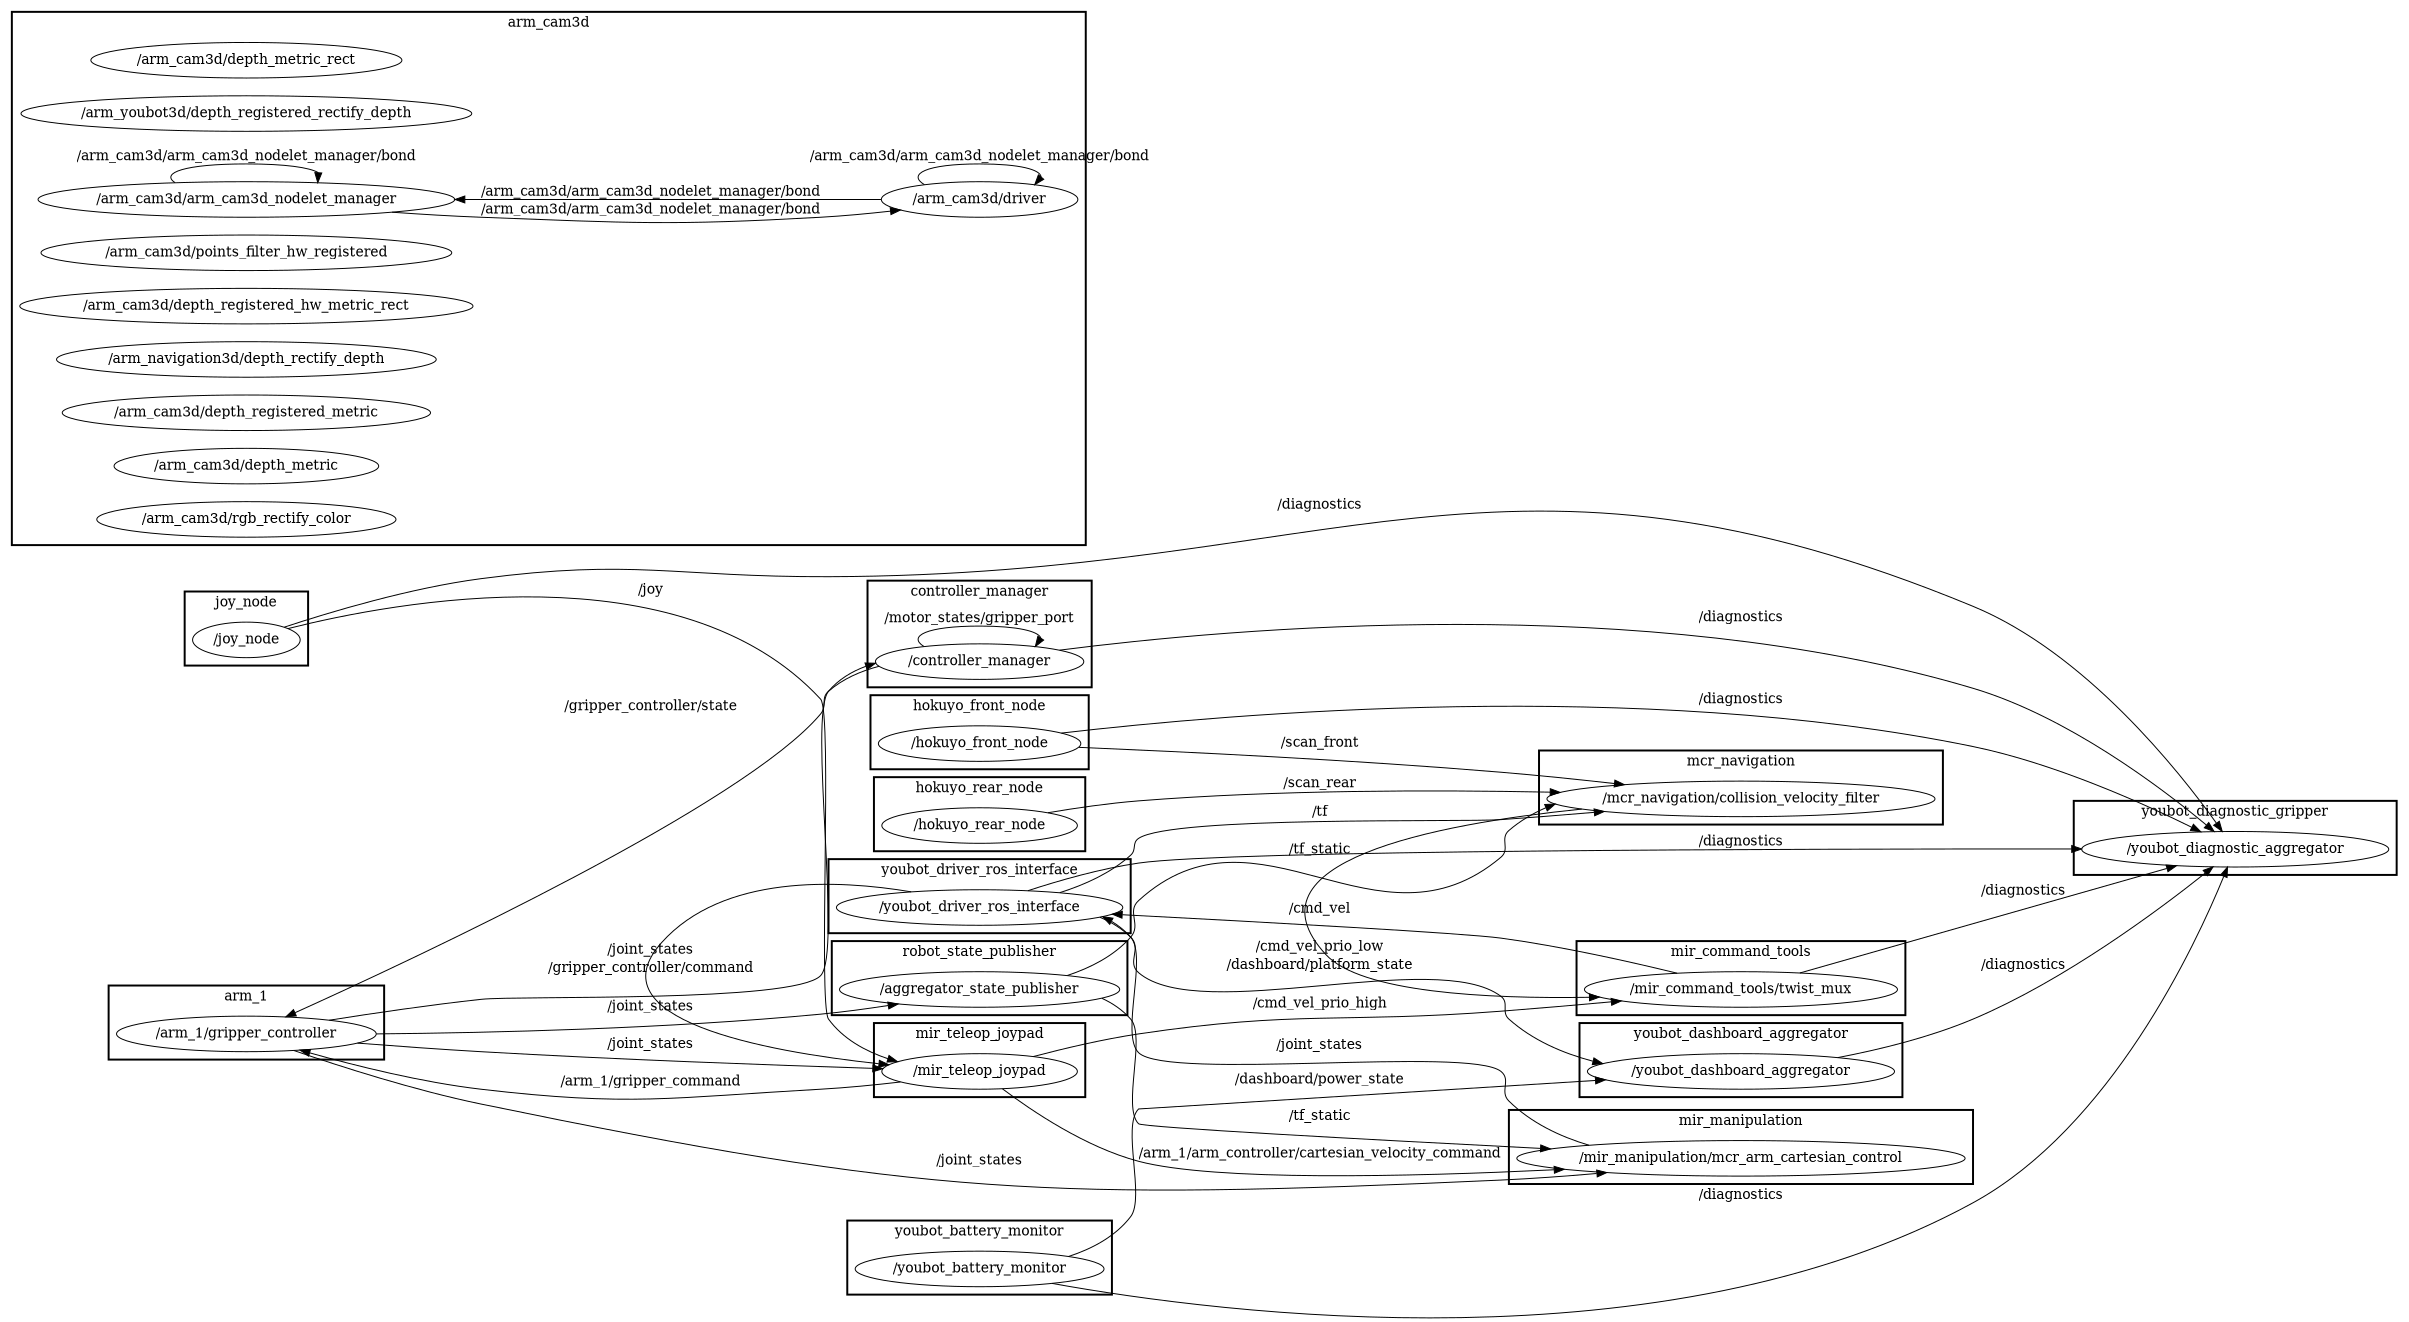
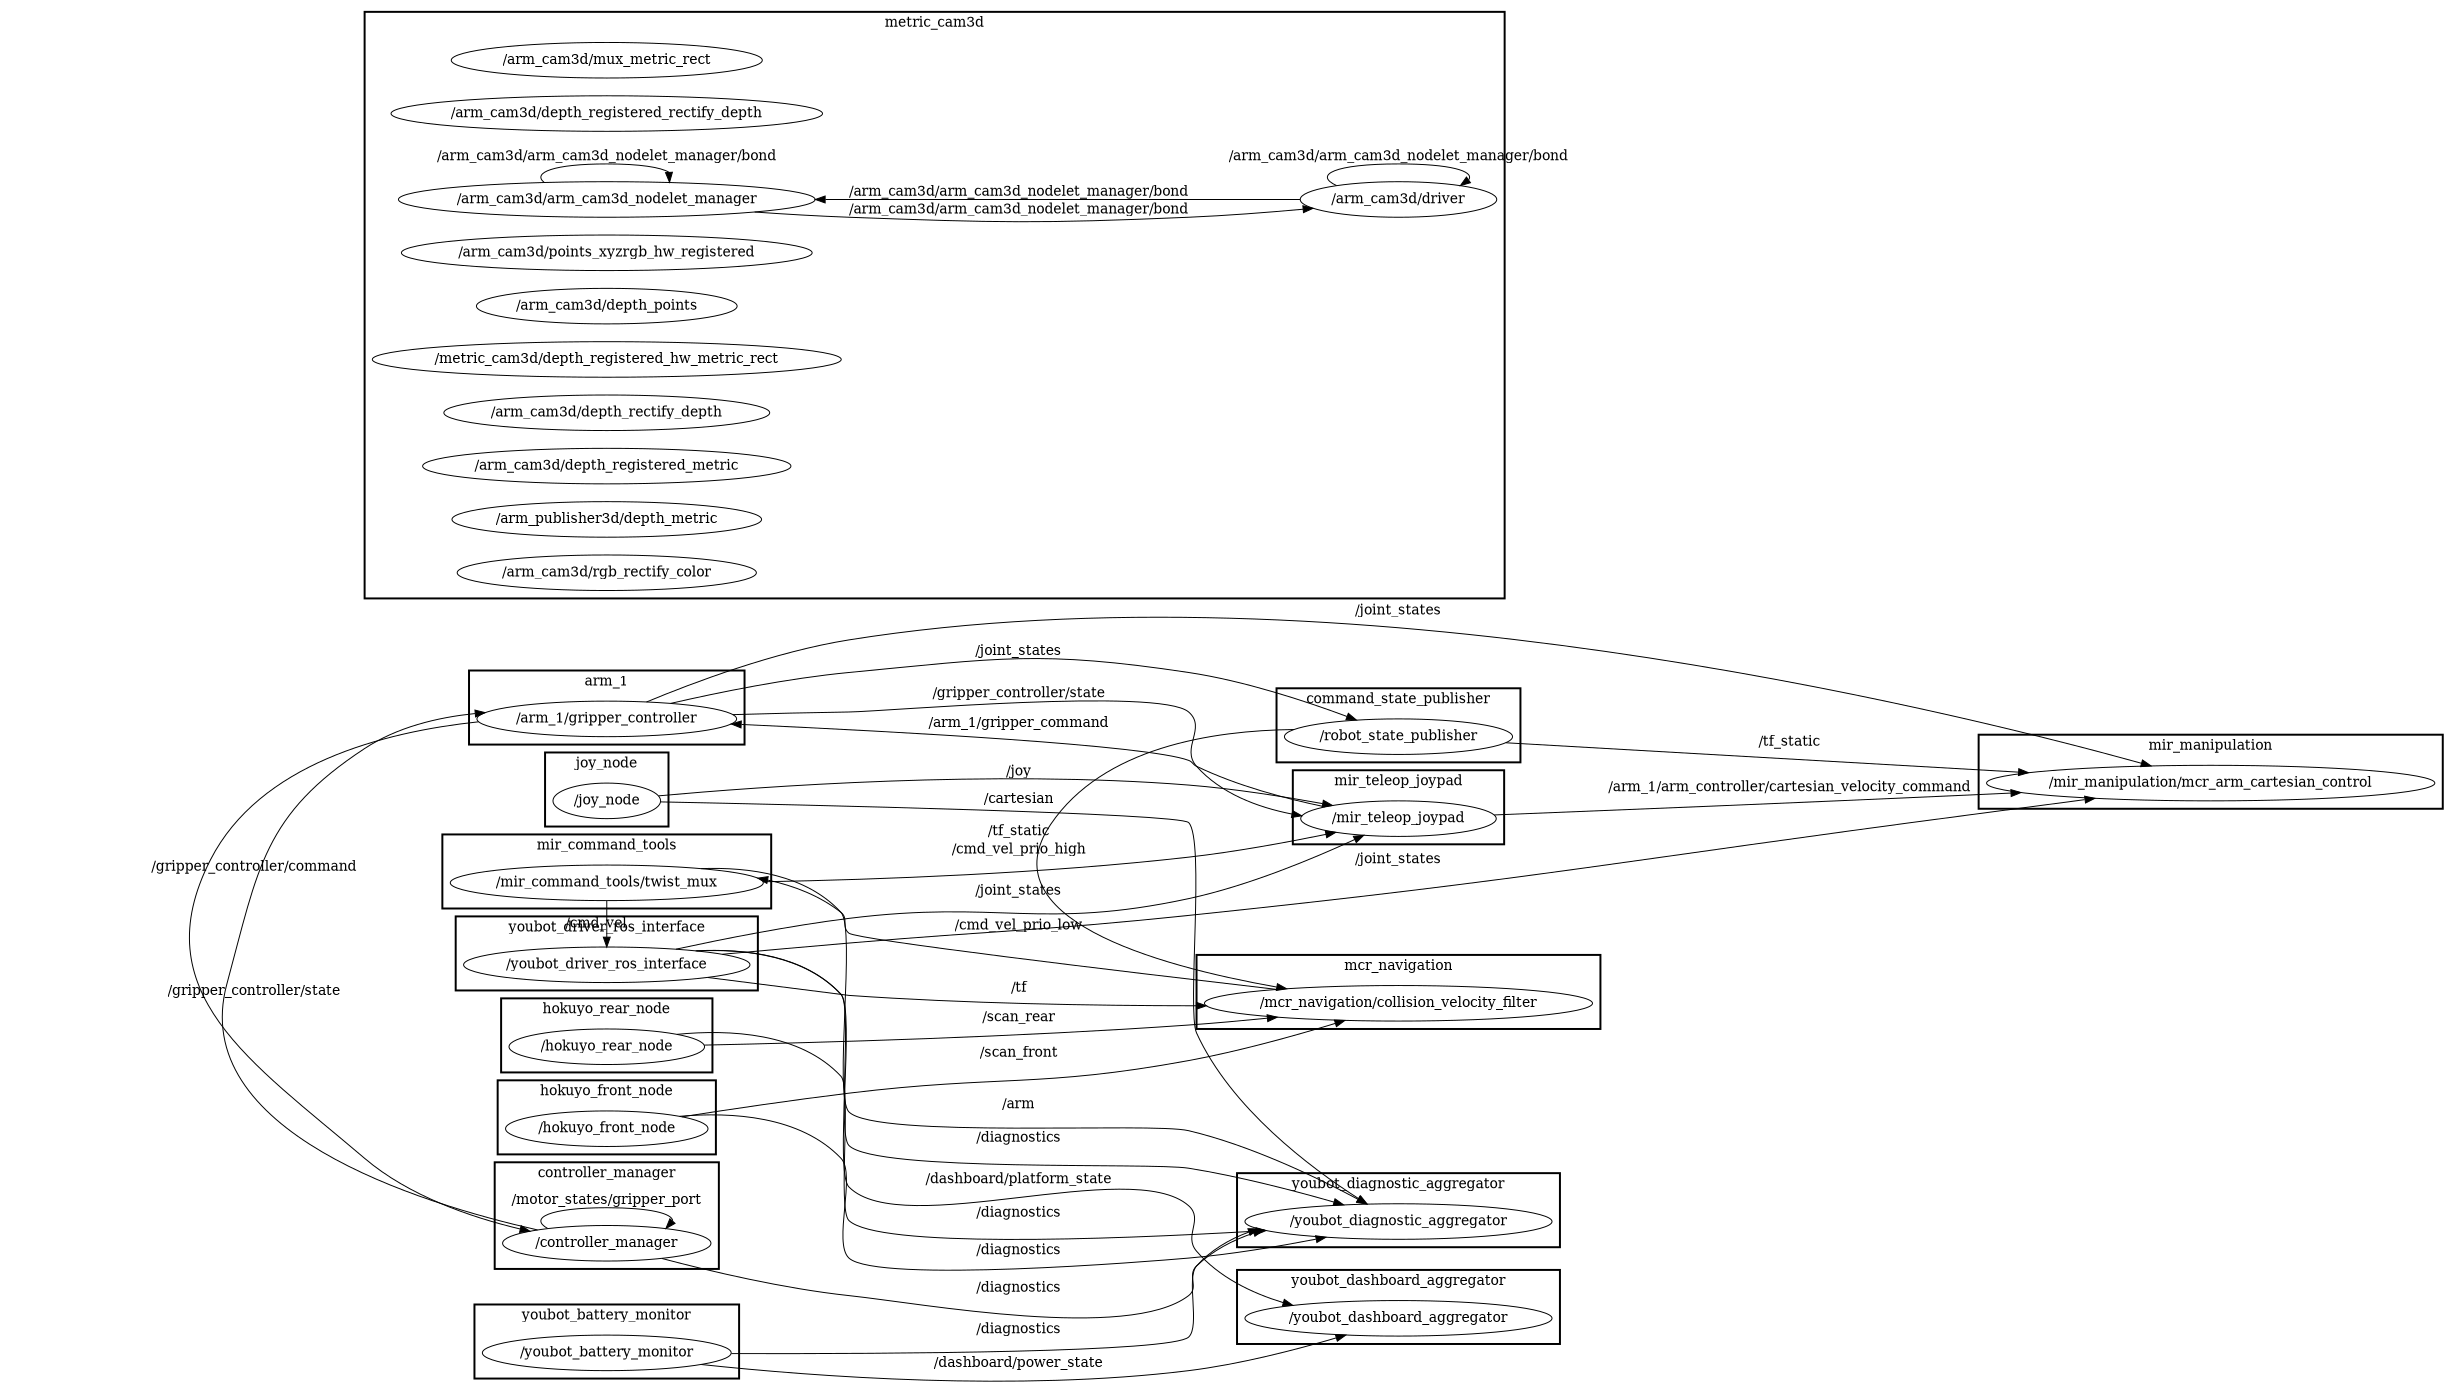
cluster "arm_cam3d": label "arm_cam3d" -> "metric_cam3d"
node "/arm_cam3d/depth_metric_rect": label "/arm_cam3d/depth_metric_rect" -> "/arm_cam3d/mux_metric_rect"
node "/arm_youbot3d/depth_registered_rectify_depth": label "/arm_youbot3d/depth_registered_rectify_depth" -> "/arm_cam3d/depth_registered_rectify_depth"
node "/arm_cam3d/points_filter_hw_registered": label "/arm_cam3d/points_filter_hw_registered" -> "/arm_cam3d/points_xyzrgb_hw_registered"
node "/arm_cam3d/depth_registered_hw_metric_rect": label "/arm_cam3d/depth_registered_hw_metric_rect" -> "/metric_cam3d/depth_registered_hw_metric_rect"
node "/arm_cam3d/depth_points": added
node "/arm_navigation3d/depth_rectify_depth": label "/arm_navigation3d/depth_rectify_depth" -> "/arm_cam3d/depth_rectify_depth"
node "/arm_cam3d/depth_metric": label "/arm_cam3d/depth_metric" -> "/arm_publisher3d/depth_metric"
edge "/joy_node" -> "/youbot_diagnostic_aggregator": label "/diagnostics" -> "/cartesian"
cluster "youbot_diagnostic_gripper": label "youbot_diagnostic_gripper" -> "youbot_diagnostic_aggregator"
edge "/mir_command_tools/twist_mux" -> "/youbot_diagnostic_aggregator": label "/diagnostics" -> "/arm"
cluster "robot_state_publisher": label "robot_state_publisher" -> "command_state_publisher"
node "/aggregator_state_publisher": label "/aggregator_state_publisher" -> "/robot_state_publisher"
edge "/youbot_dashboard_aggregator" -> "/youbot_diagnostic_aggregator": now "/hokuyo_rear_node" -> "/youbot_diagnostic_aggregator"
edge "/mir_teleop_joypad" -> "/mir_command_tools/twist_mux": reversed
edge "/arm_1/gripper_controller" -> "/mir_teleop_joypad": label "/joint_states" -> "/gripper_controller/state"
edge "/mir_manipulation/mcr_arm_cartesian_control" -> "/youbot_driver_ros_interface": reversed
